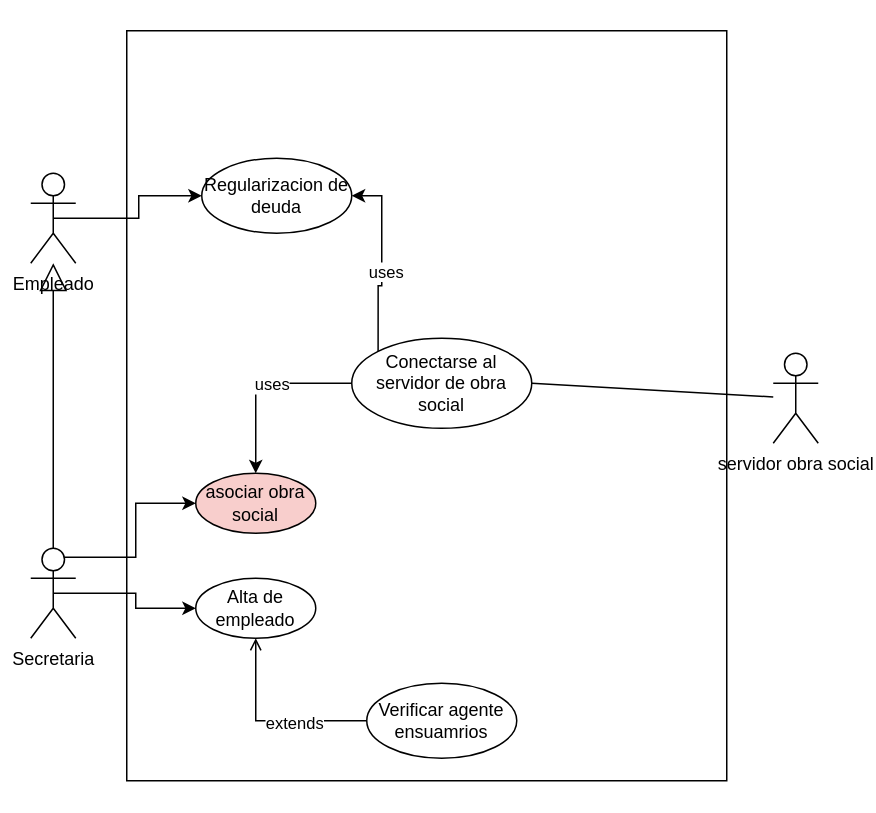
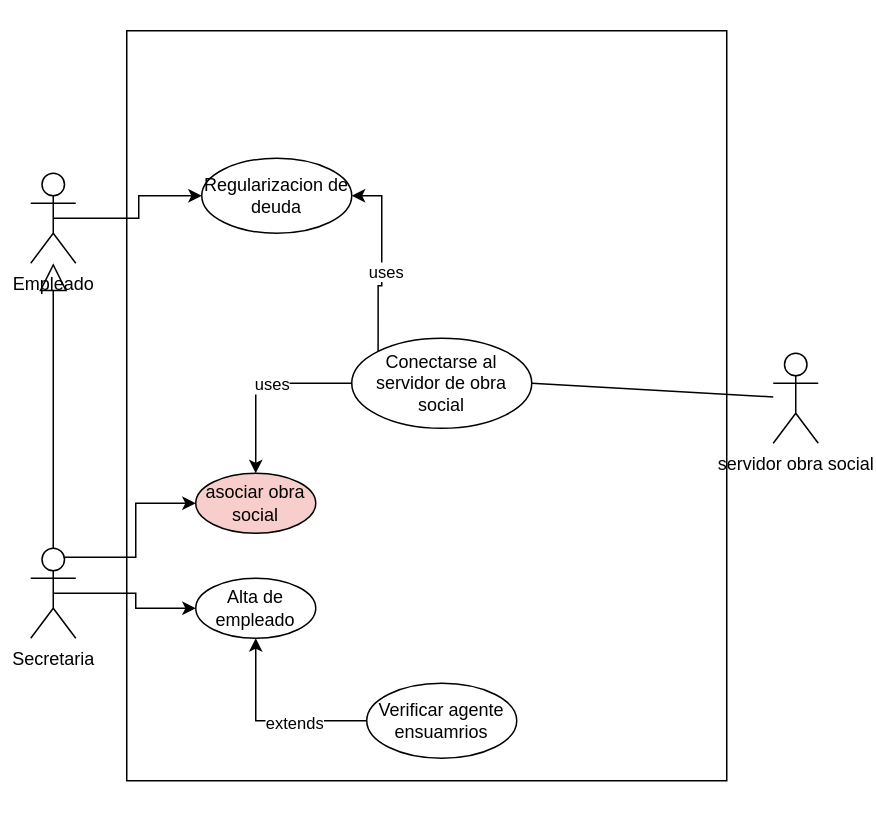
edge "Verificar agente ensuamrios" -> "Alta de empleado": arrowhead open -> classic
